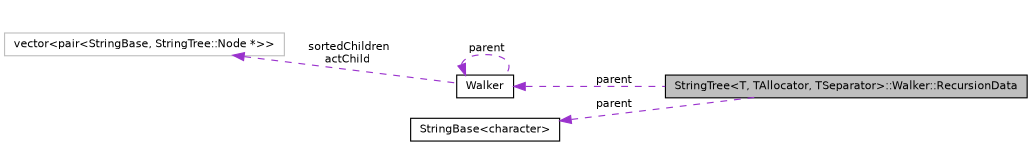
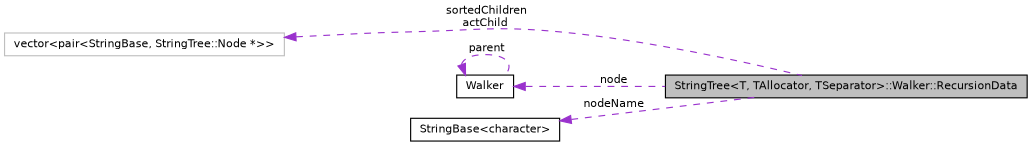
edge "Walker" -> "vector<pair<StringBase, StringTree::Node *>>": now "StringTree<T, TAllocator, TSeparator>::Walker::RecursionData" -> "vector<pair<StringBase, StringTree::Node *>>"
edge "StringTree<T, TAllocator, TSeparator>::Walker::RecursionData" -> "Walker": label " parent" -> " node"
edge "StringTree<T, TAllocator, TSeparator>::Walker::RecursionData" -> "StringBase<character>": label " parent" -> " nodeName"
